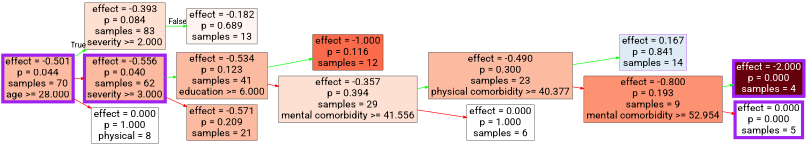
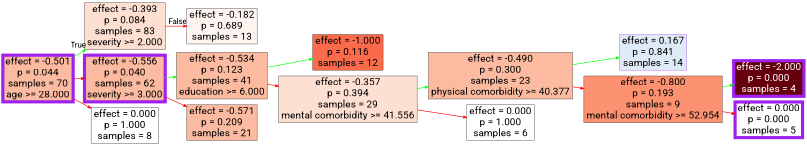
edge "effect = -0.393 p = 0.084 samples = 83 severity >= 2.000" -> "effect = -0.182 p = 0.689 samples = 13": color green -> red
node "effect = 0.000 p = 1.000 physical = 8": label "effect = 0.000 p = 1.000 physical = 8" -> "effect = 0.000 p = 1.000 samples = 8"
